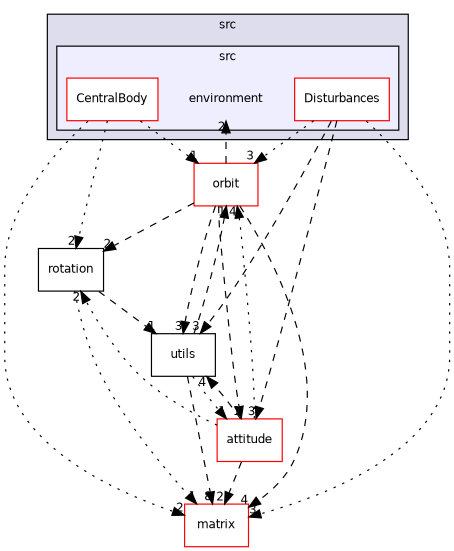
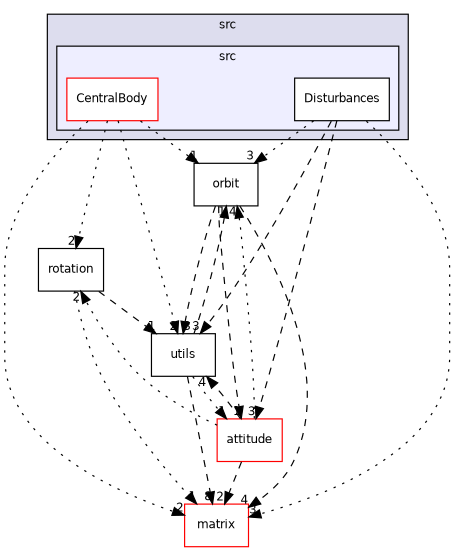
node "environment": removed
node "Disturbances": color red -> black
node "orbit": color red -> black
edge "CentralBody" -> "utils": added
edge "orbit" -> "rotation": removed
